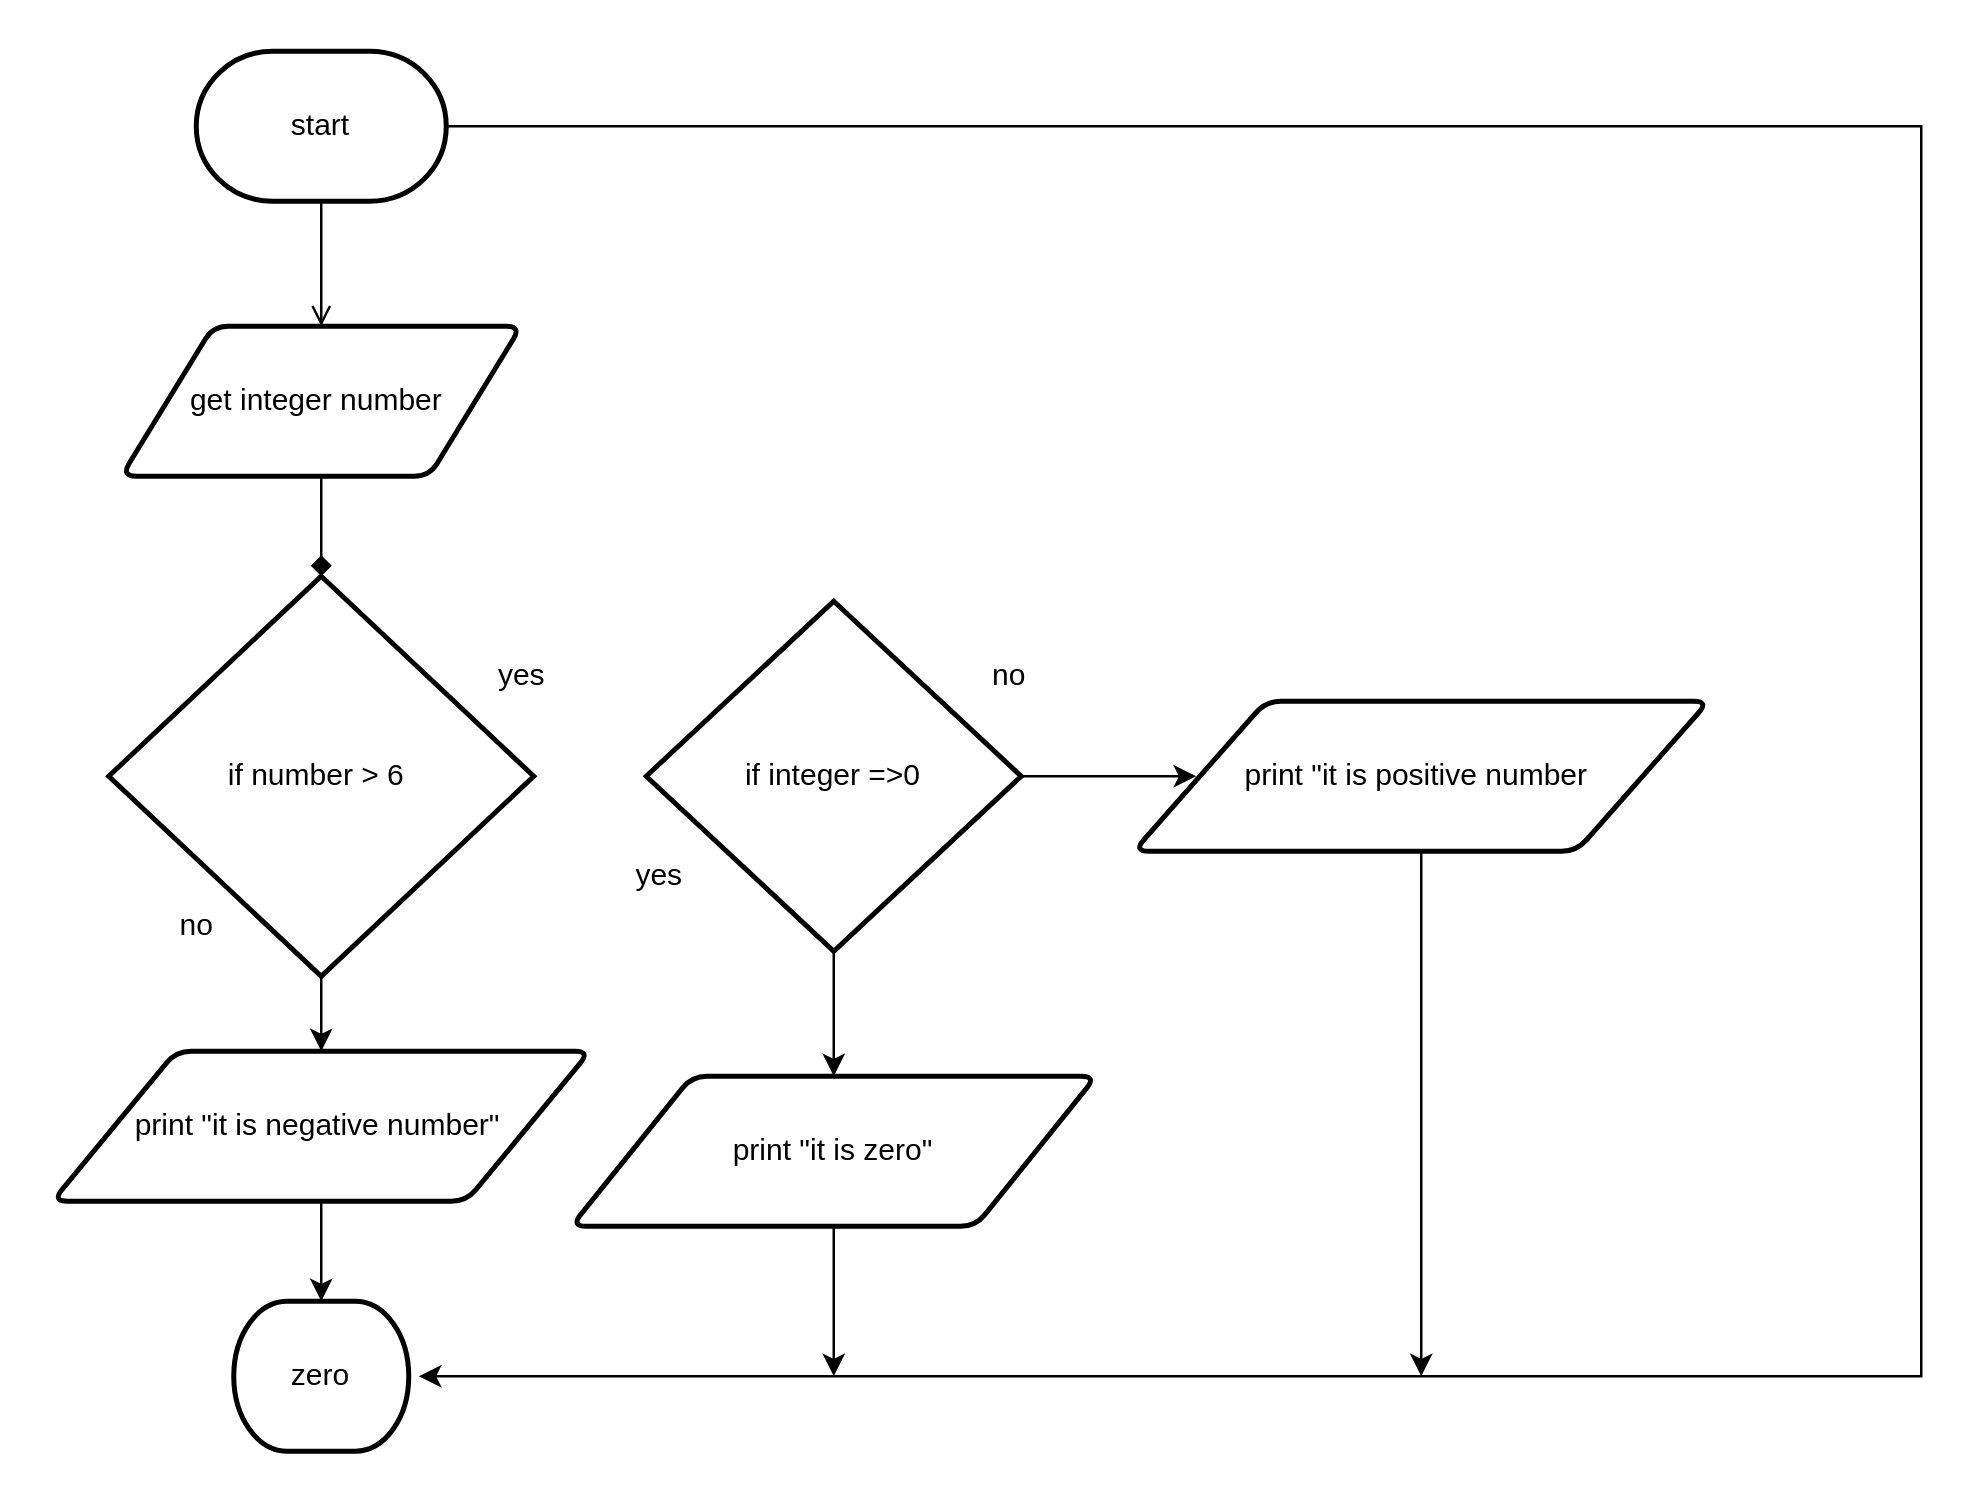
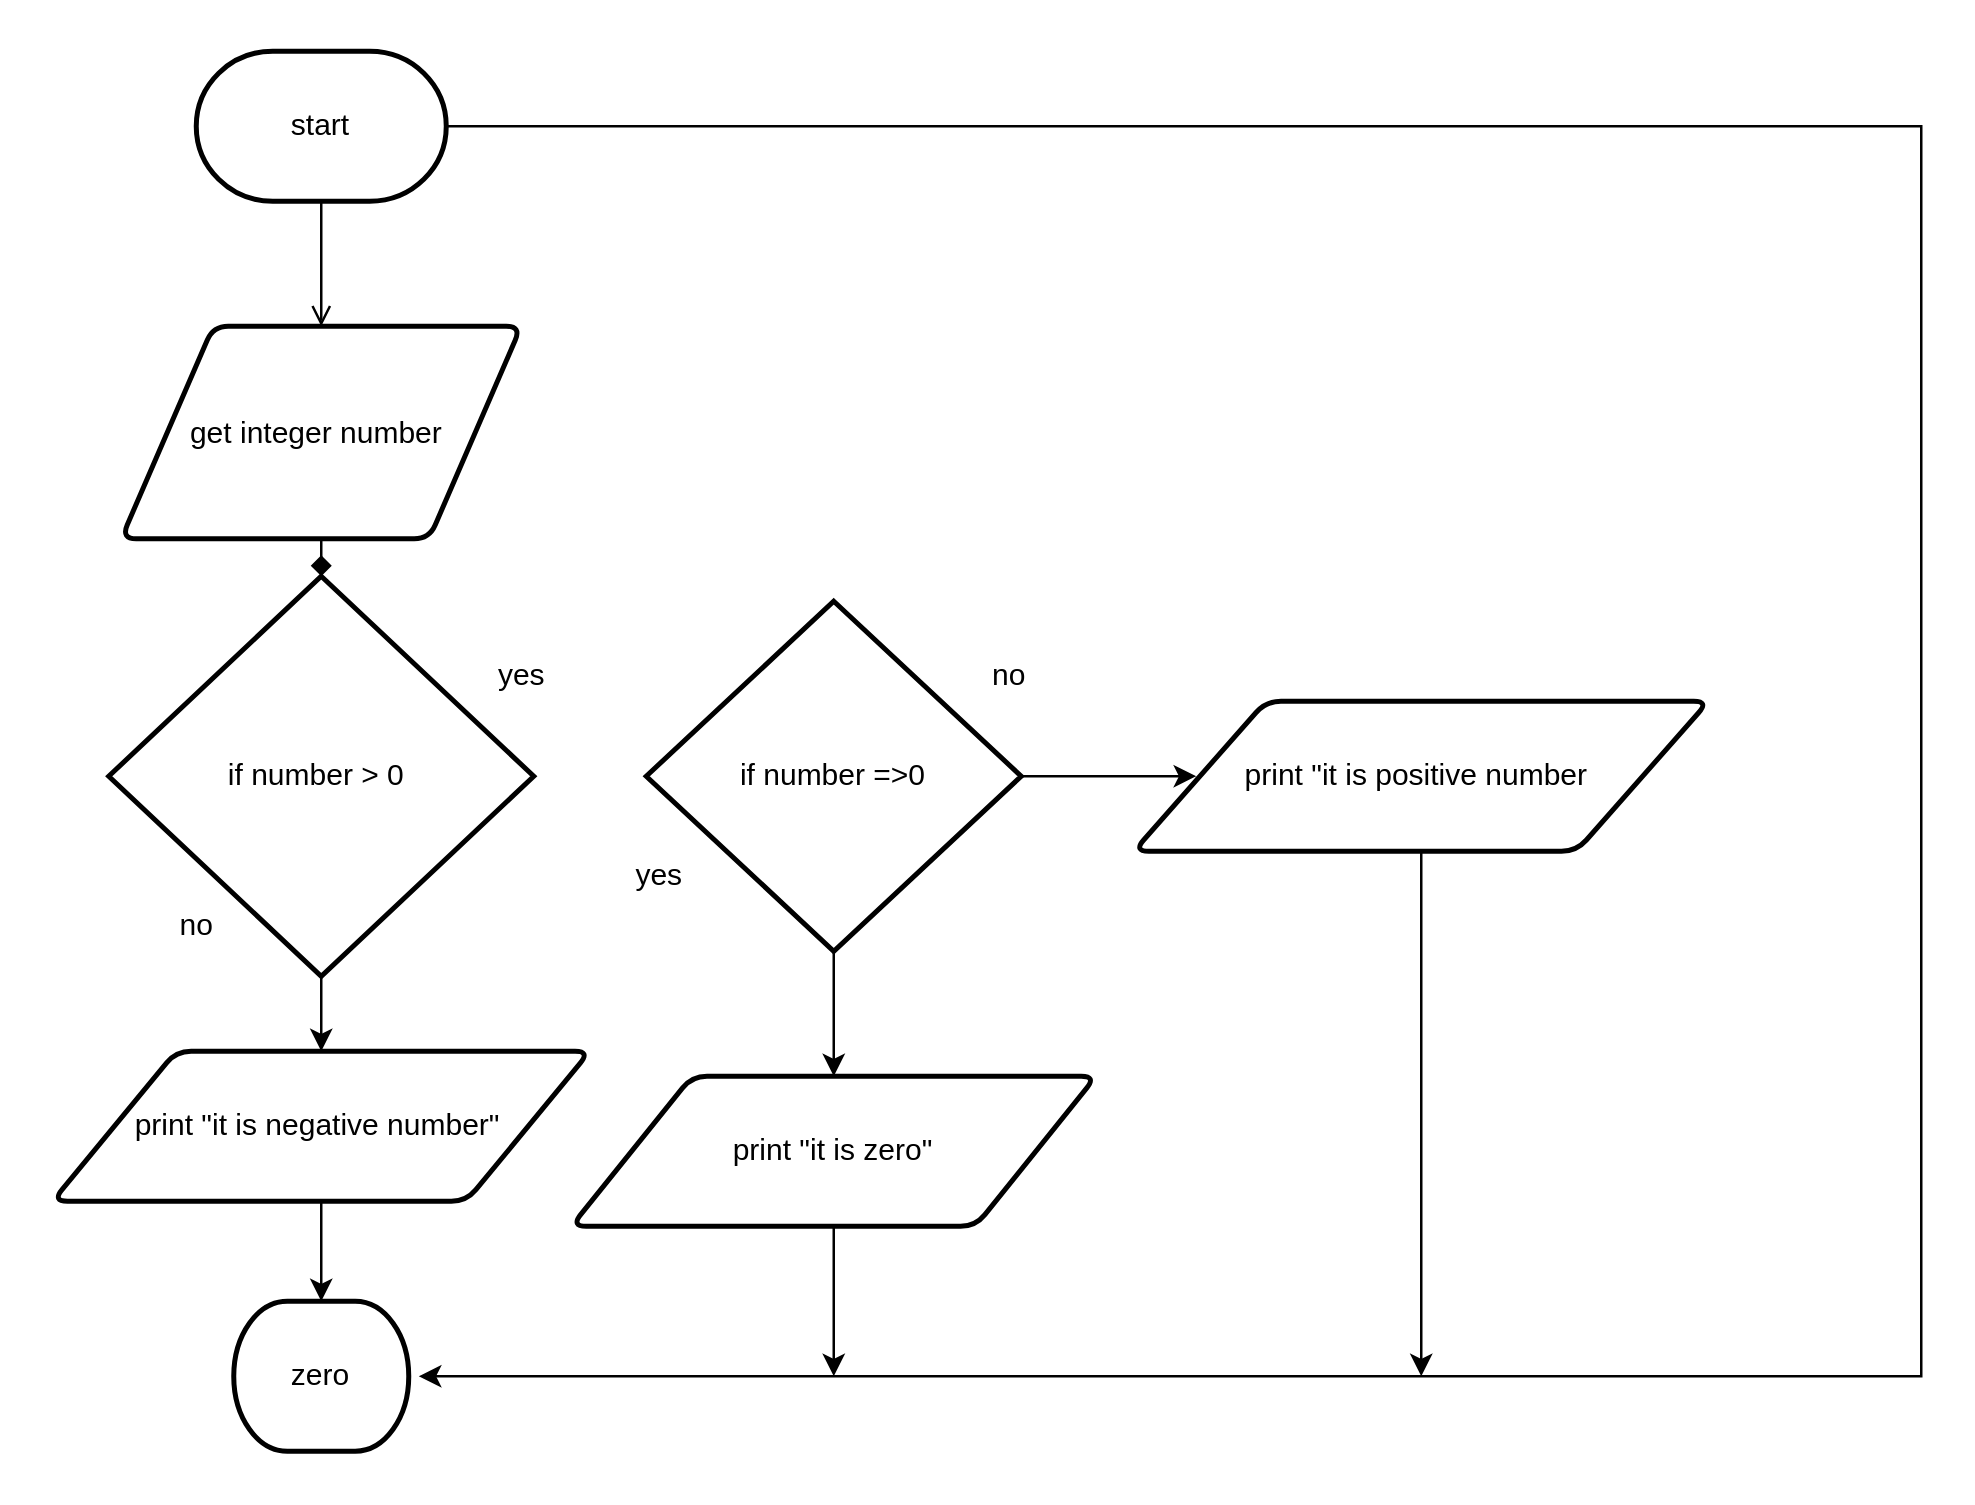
node "get integer number": size 400x150 -> 400x213
node "if number > 6": label "if number > 6" -> "if number > 0"
node "if integer =>0": label "if integer =>0" -> "if number =>0"
